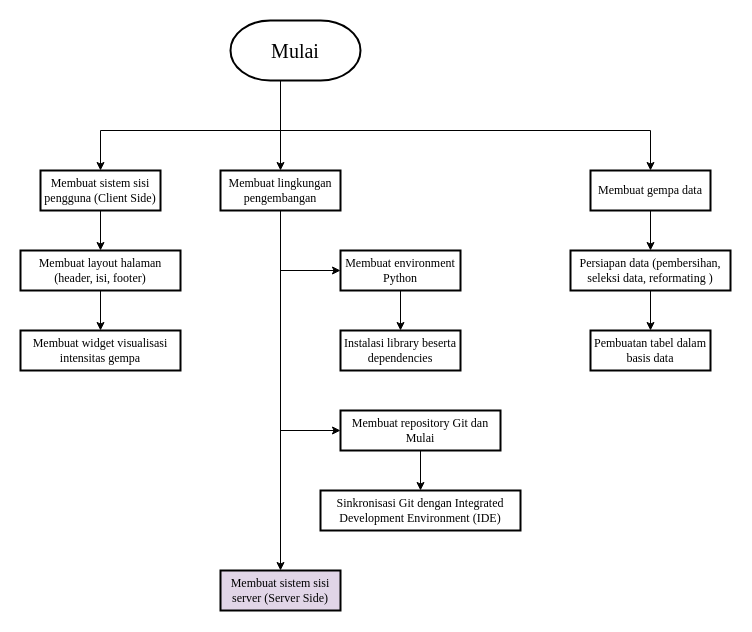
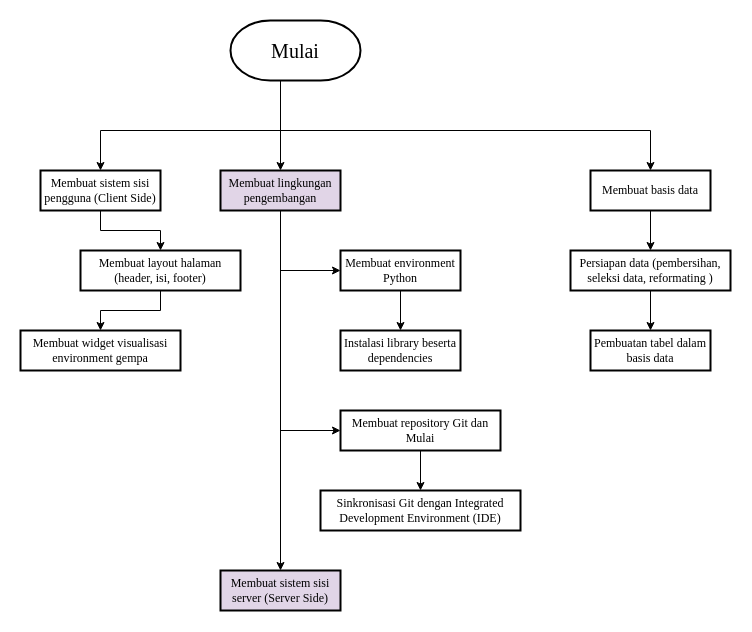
node "Membuat lingkungan pengembangan": fillcolor #ffffff -> #e1d5e7
node "Membuat gempa data": label "Membuat gempa data" -> "Membuat basis data"
node "Membuat layout halaman (header, isi, footer)": moved (101, 271) -> (161, 271)
node "Membuat widget visualisasi intensitas gempa": label "Membuat widget visualisasi intensitas gempa" -> "Membuat widget visualisasi environment gempa"
